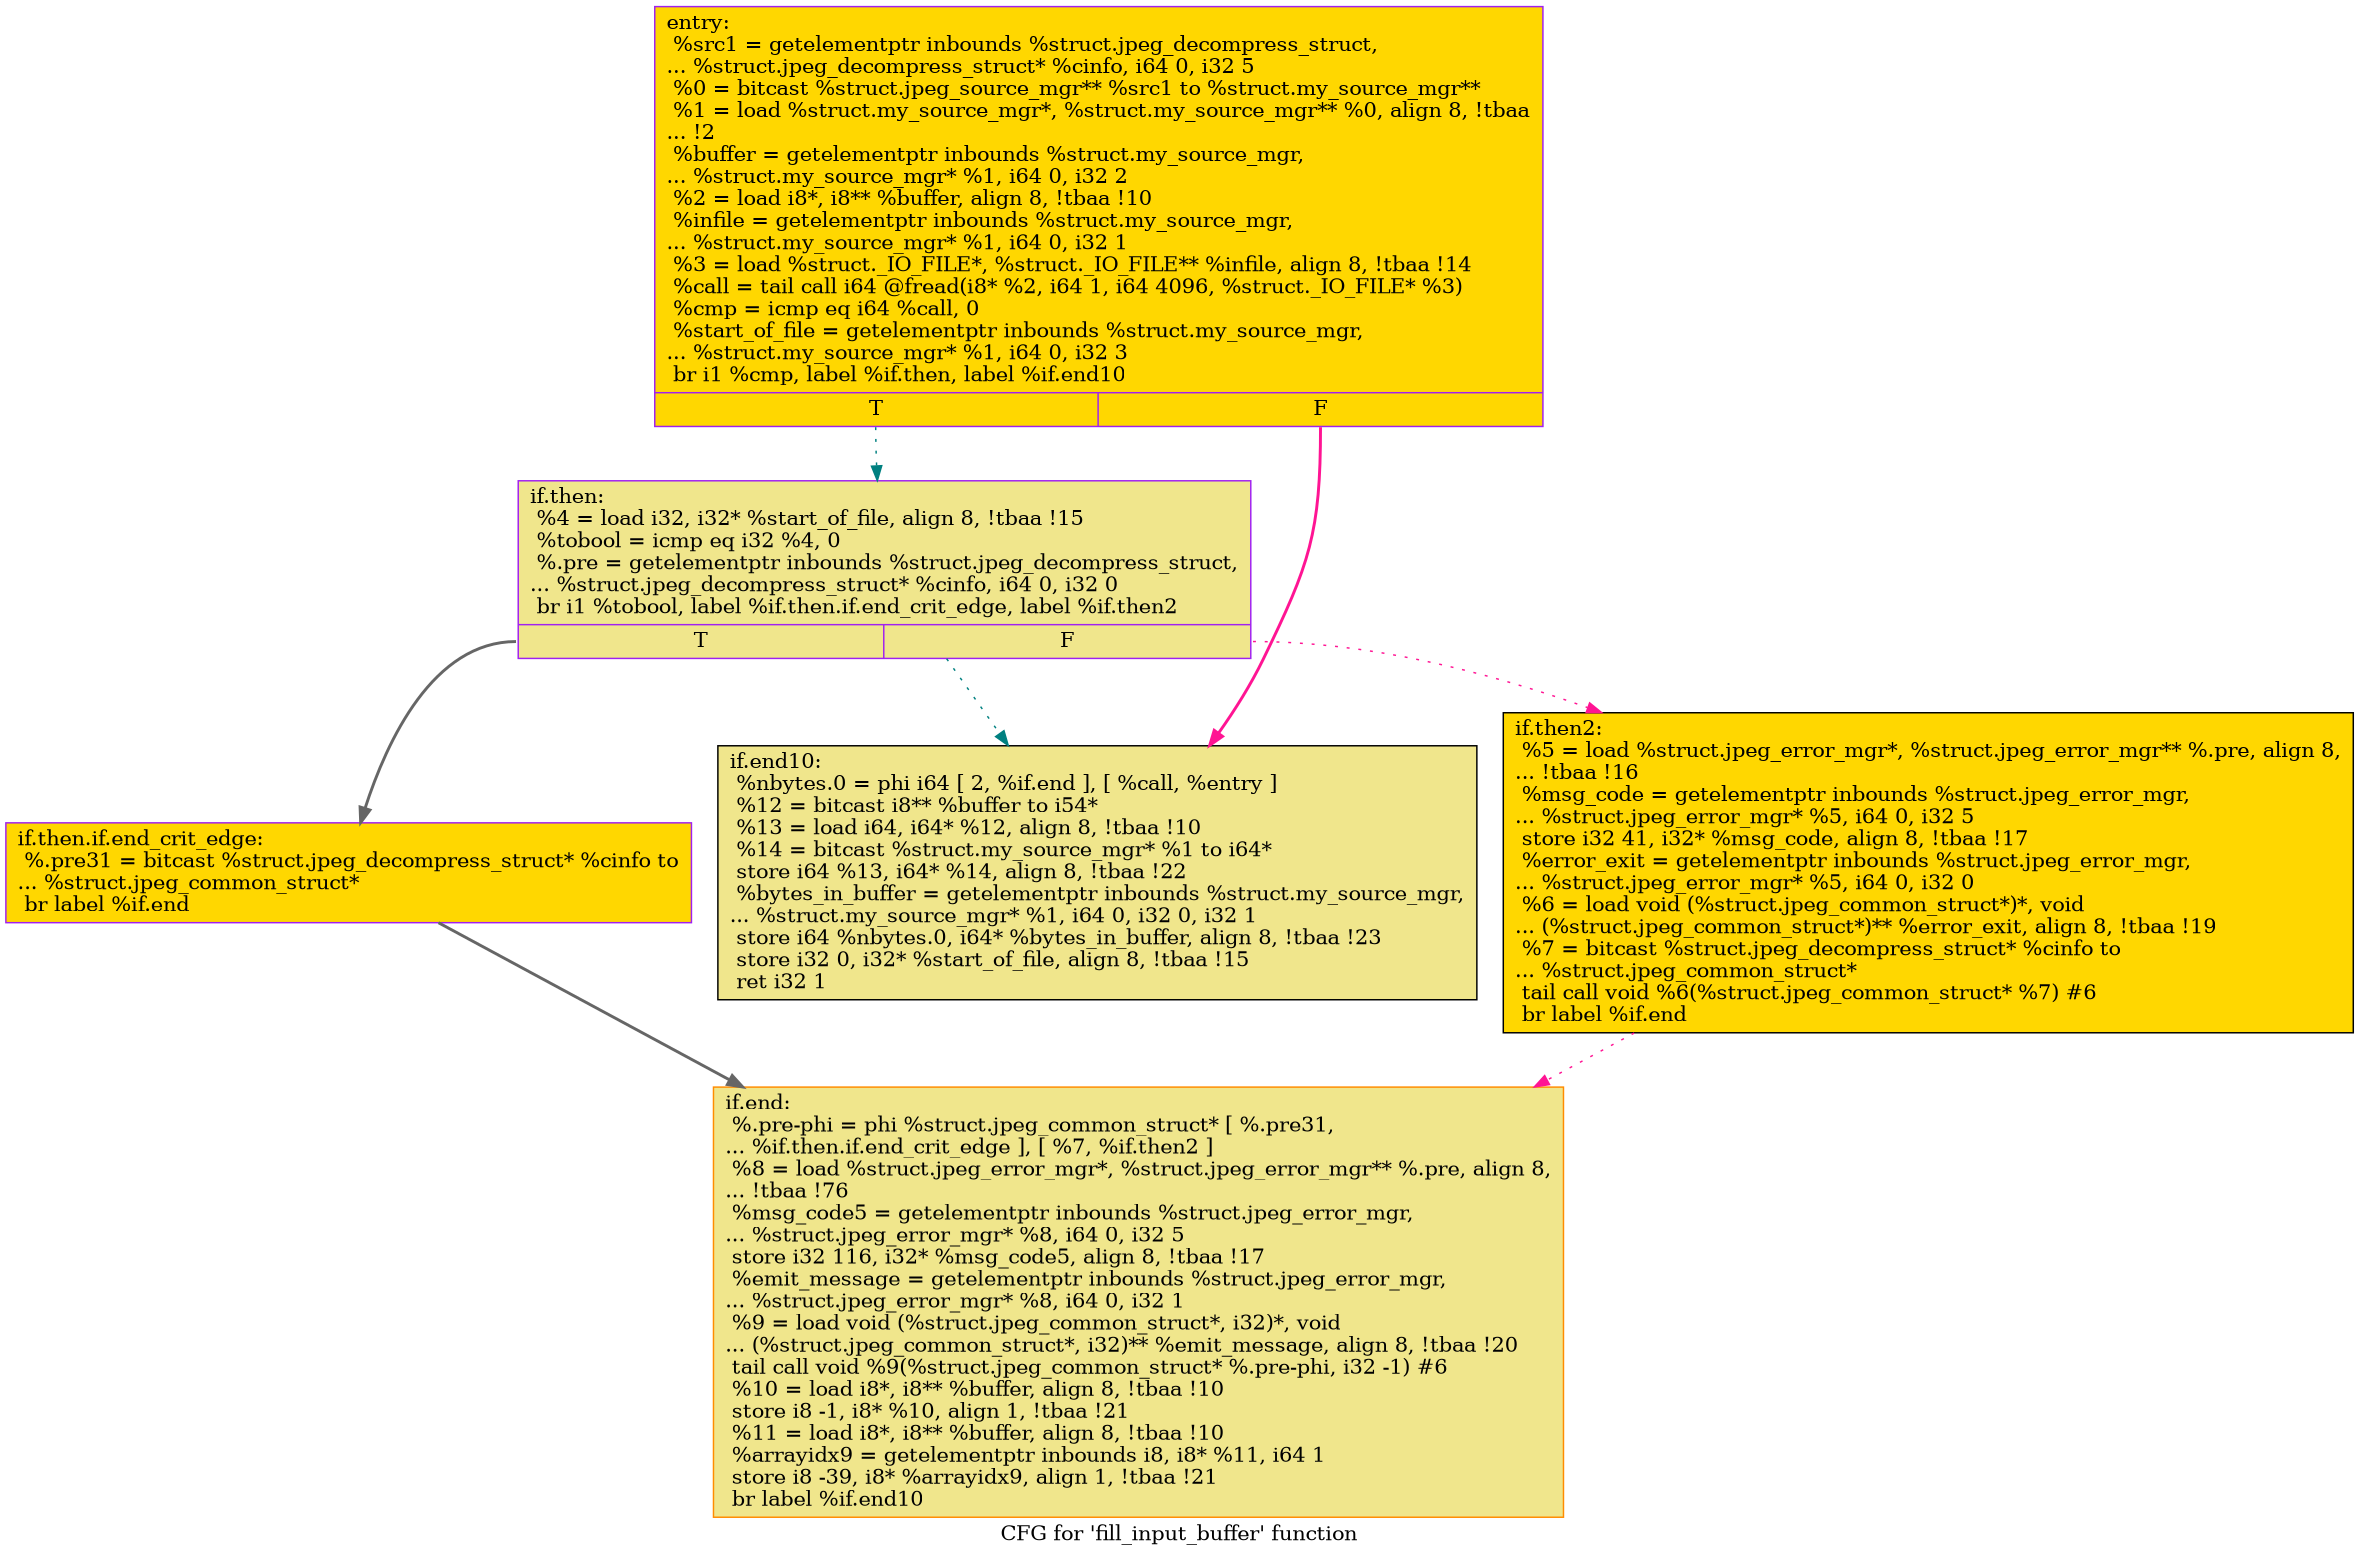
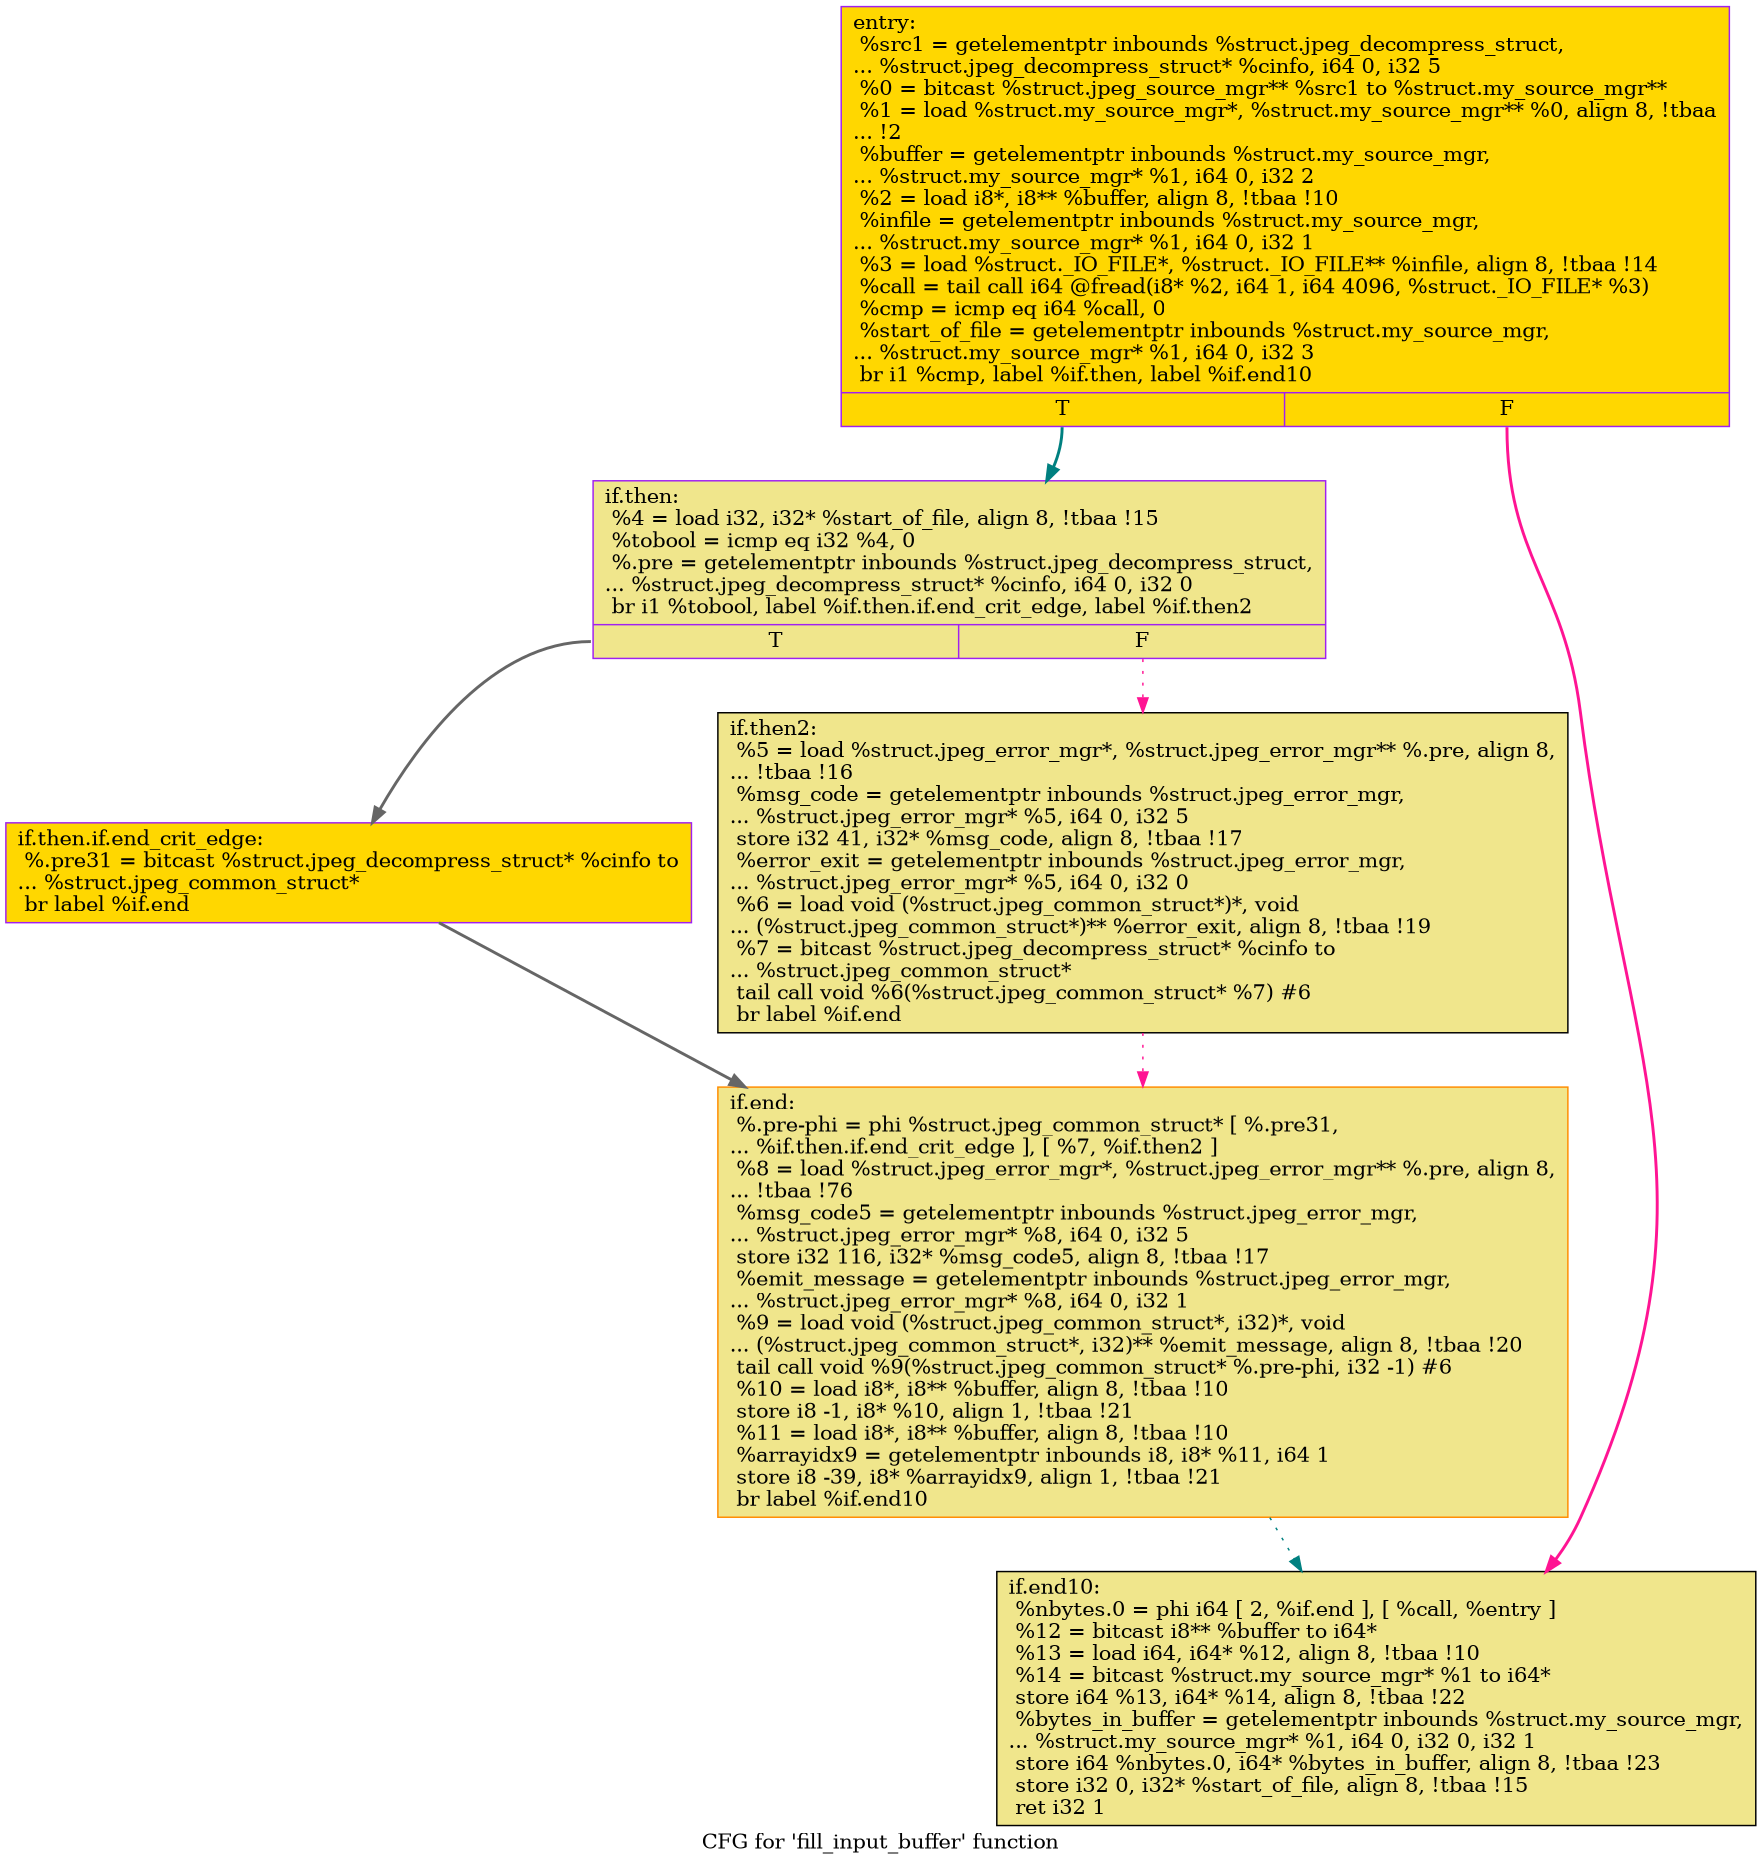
edge "entry:" -> "if.then:": style dotted -> bold
edge "if.then:" -> "if.end10:": now "if.end:" -> "if.end10:"
node "if.end10:": text "%12 = bitcast i8** %buffer to i54*" -> "%12 = bitcast i8** %buffer to i64*"
node "if.then2:": fillcolor gold -> khaki
